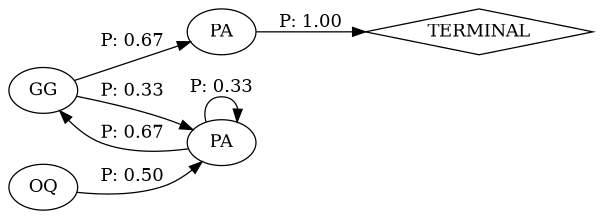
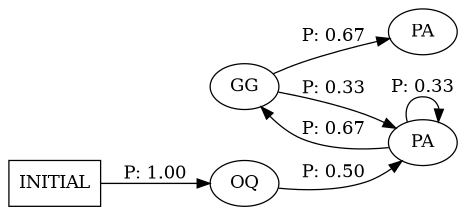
node "TERMINAL": removed
node "INITIAL": added
